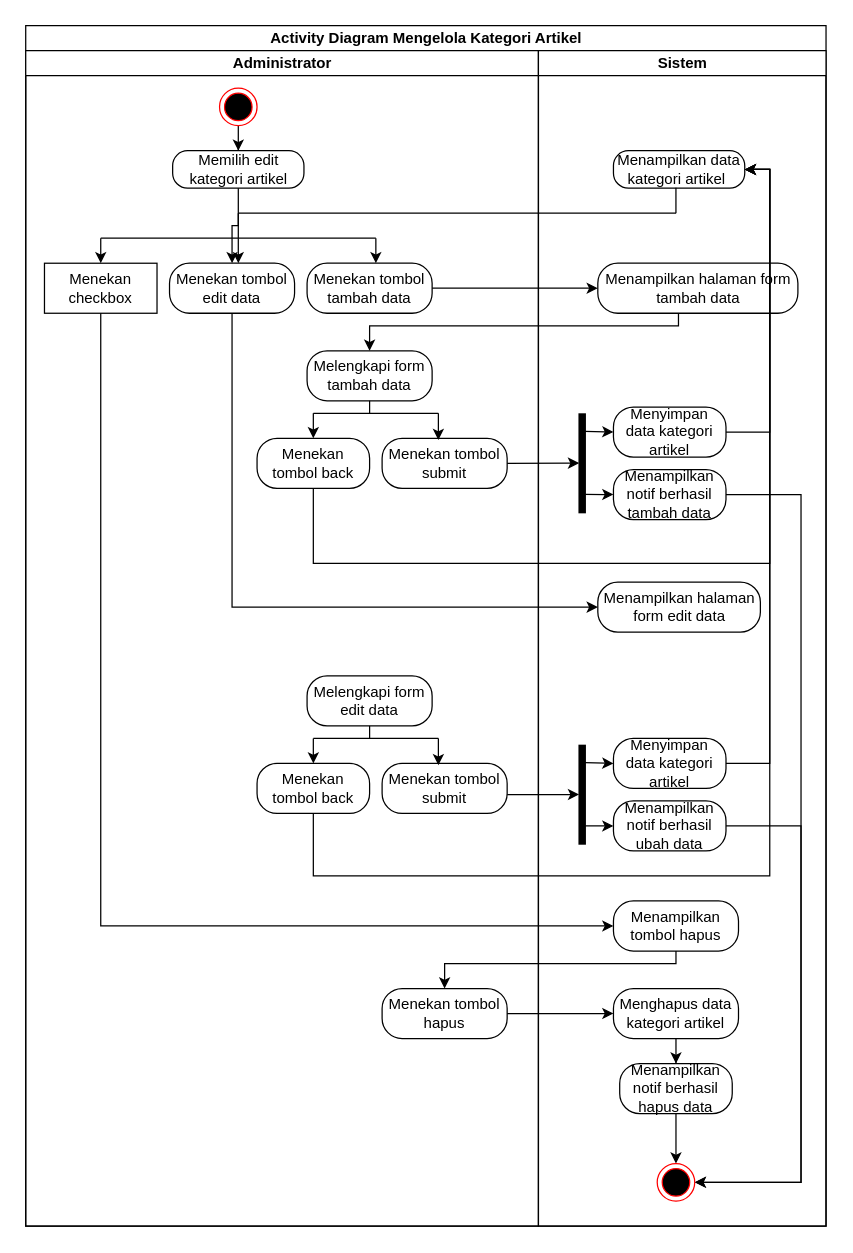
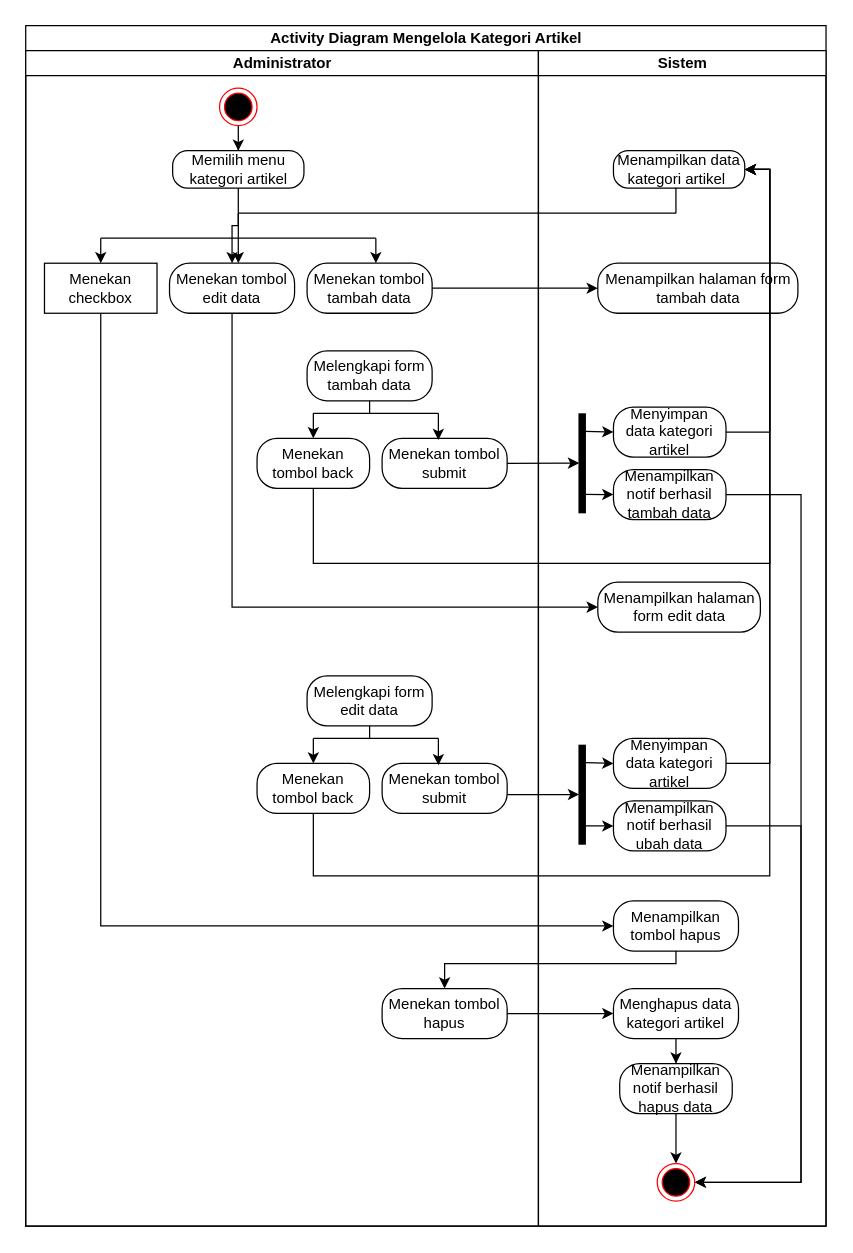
node "Memilih edit kategori artikel": label "Memilih edit kategori artikel" -> "Memilih menu kategori artikel"
edge "Menampilkan halaman form tambah data" -> "Melengkapi form tambah data": removed
